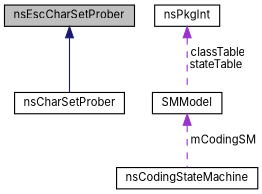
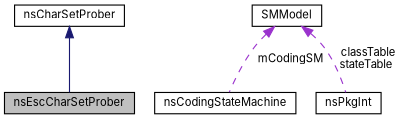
edge "nsCharSetProber" -> "nsEscCharSetProber": reversed
edge "SMModel" -> "nsPkgInt": reversed
